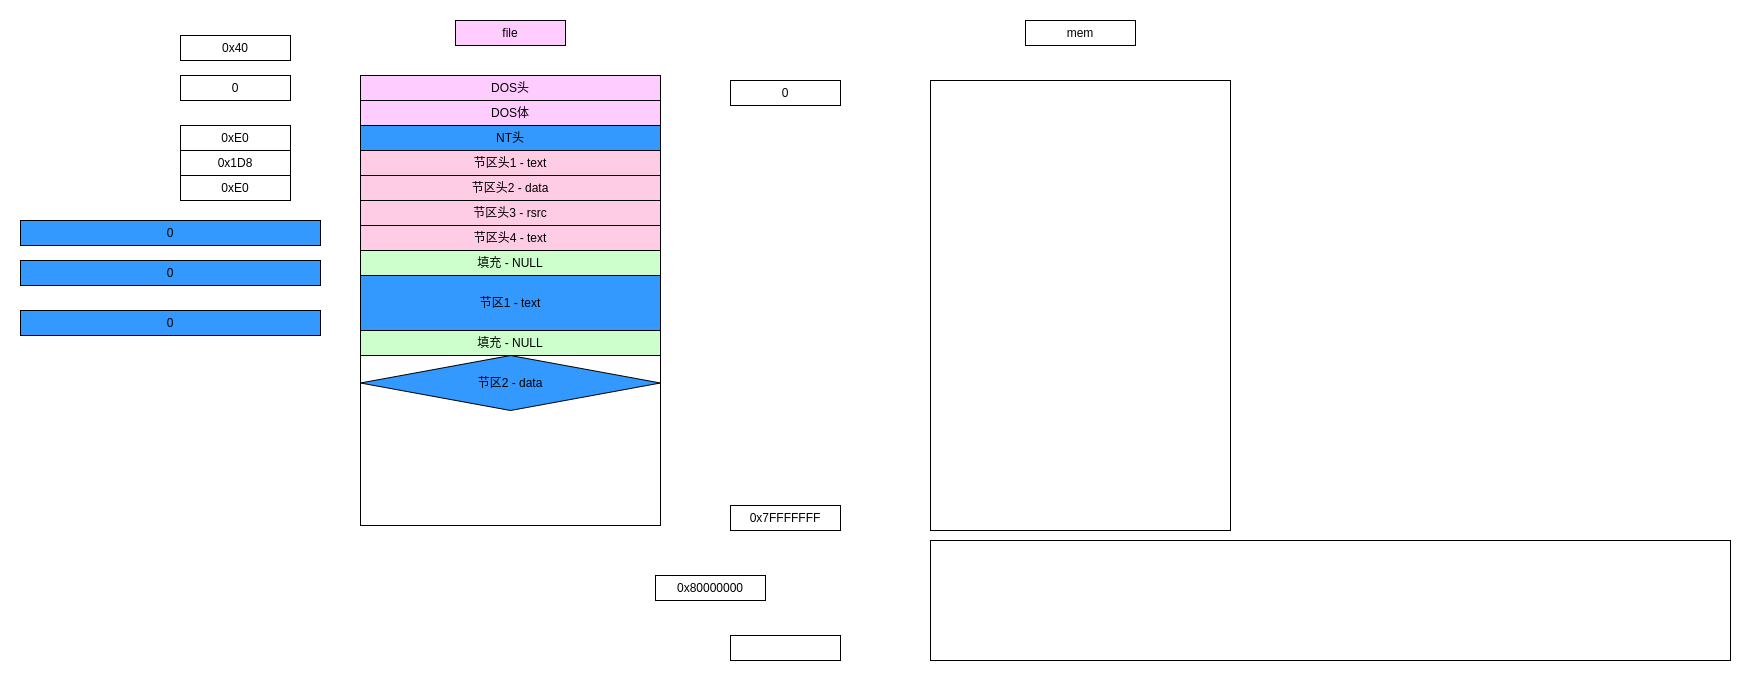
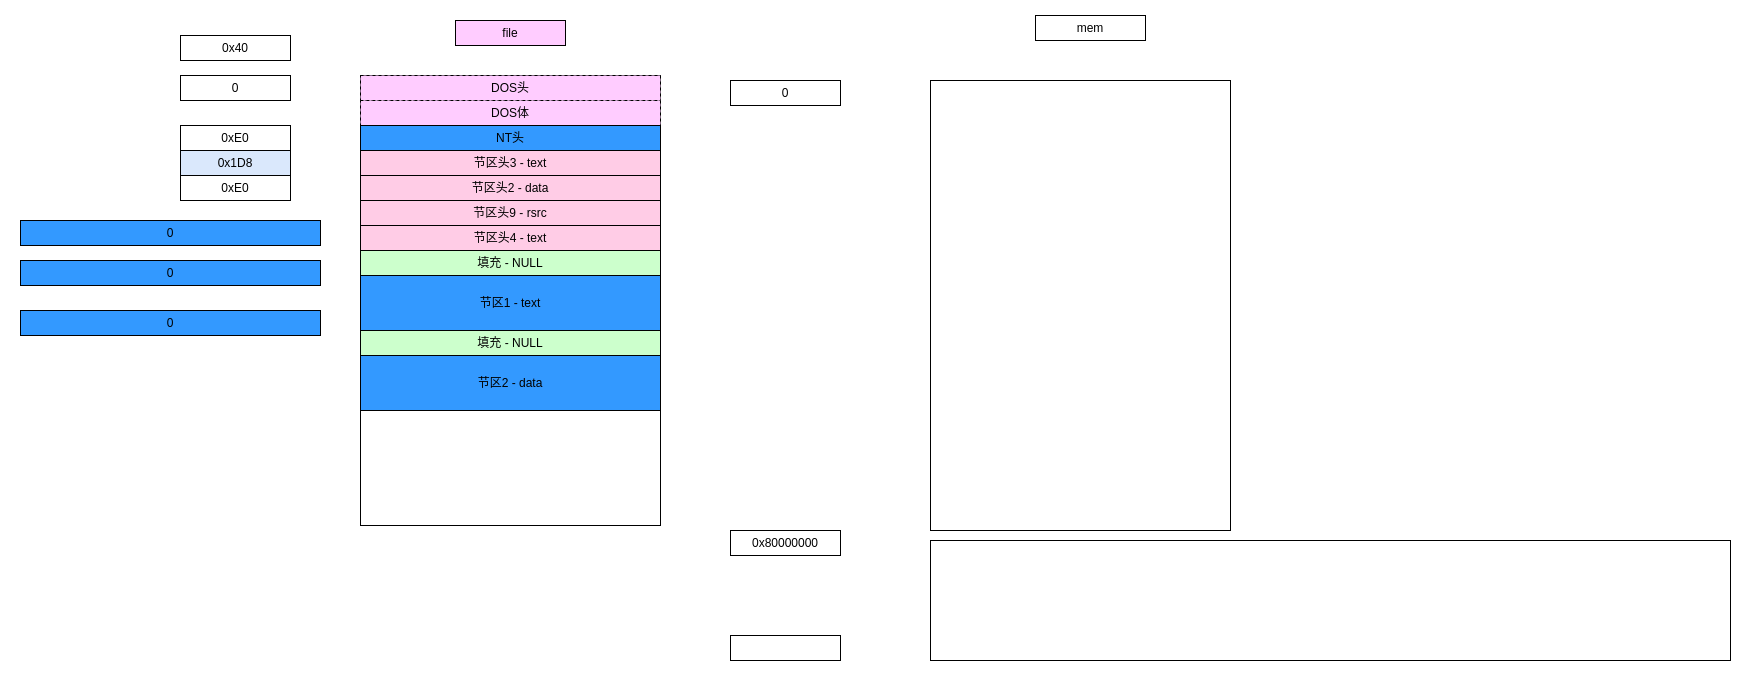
node "mem": moved (1081, 33) -> (1091, 28)
node "DOS头": style solid -> dashed
node "DOS体": style solid -> dashed
node "0x1D8": fillcolor #ffffff -> #dae8fc
node "节区头1 - text": label "节区头1 - text" -> "节区头3 - text"
node "节区头3 - rsrc": label "节区头3 - rsrc" -> "节区头9 - rsrc"
node "节区2 - data": shape diamond -> rectangle
node "0x7FFFFFFF": removed
node "0x80000000": moved (711, 588) -> (786, 543)
